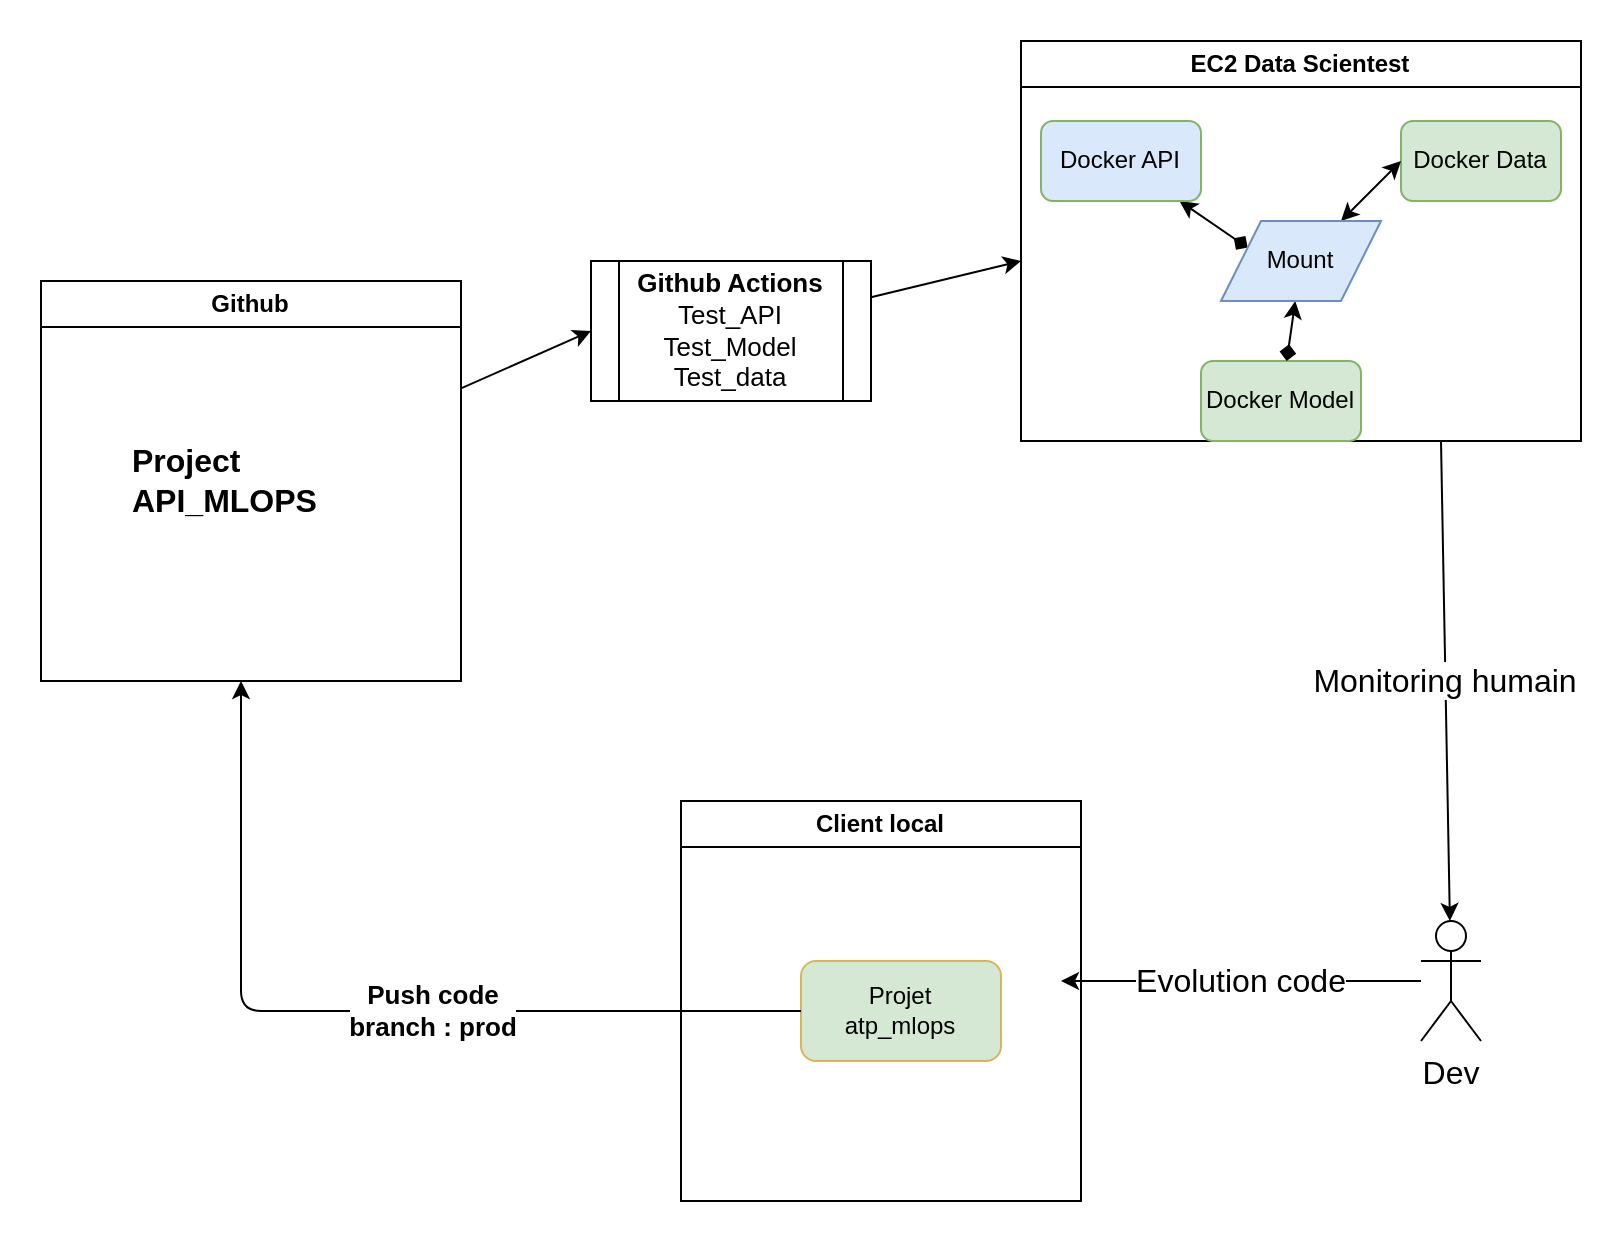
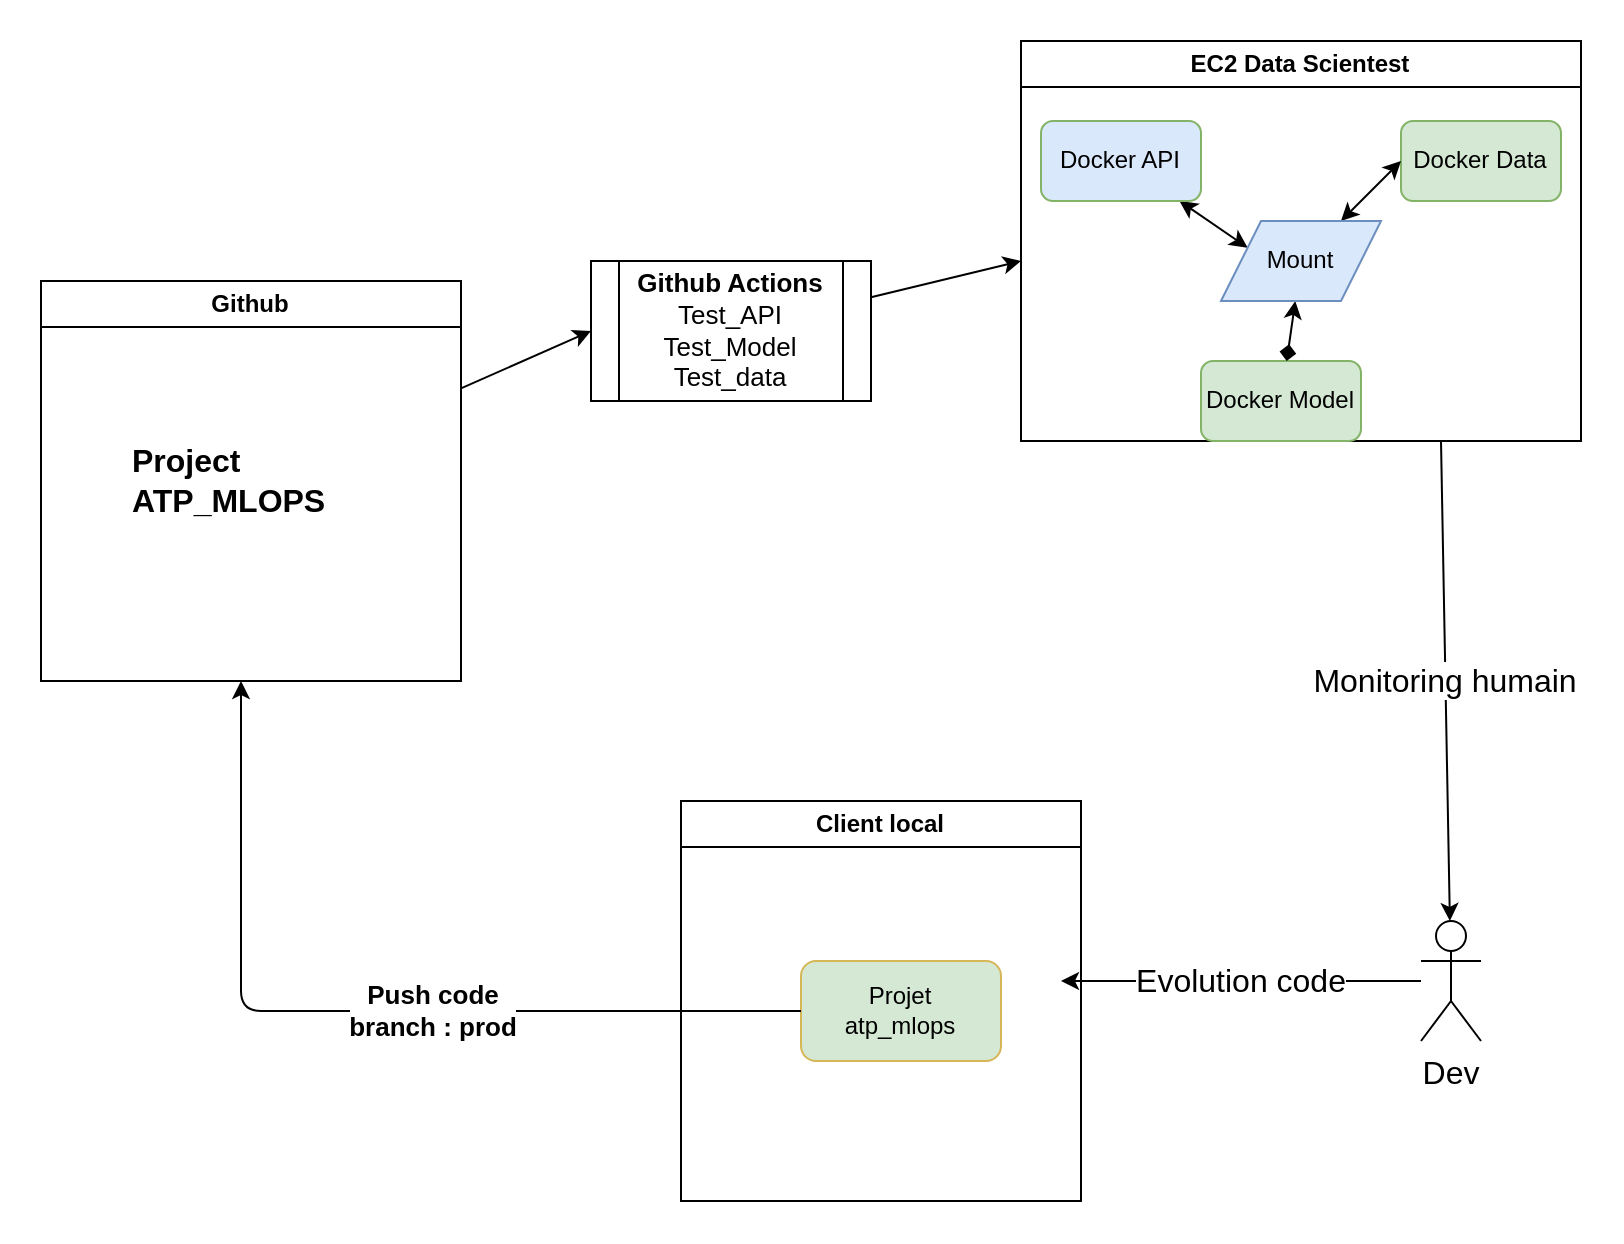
edge "Docker API" -- "Mount": arrowhead diamond -> classic
node "Project API_MLOPS": label "Project API_MLOPS" -> "Project ATP_MLOPS"
